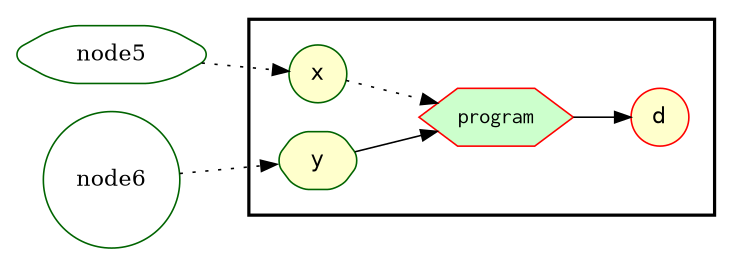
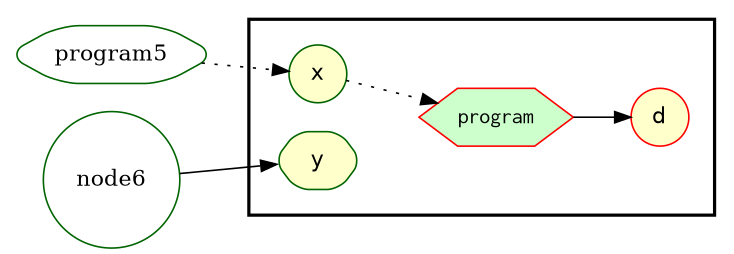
node "node5": label "node5" -> "program5"
edge "y" -> "program": removed
edge "node6" -> "y": style dotted -> solid
